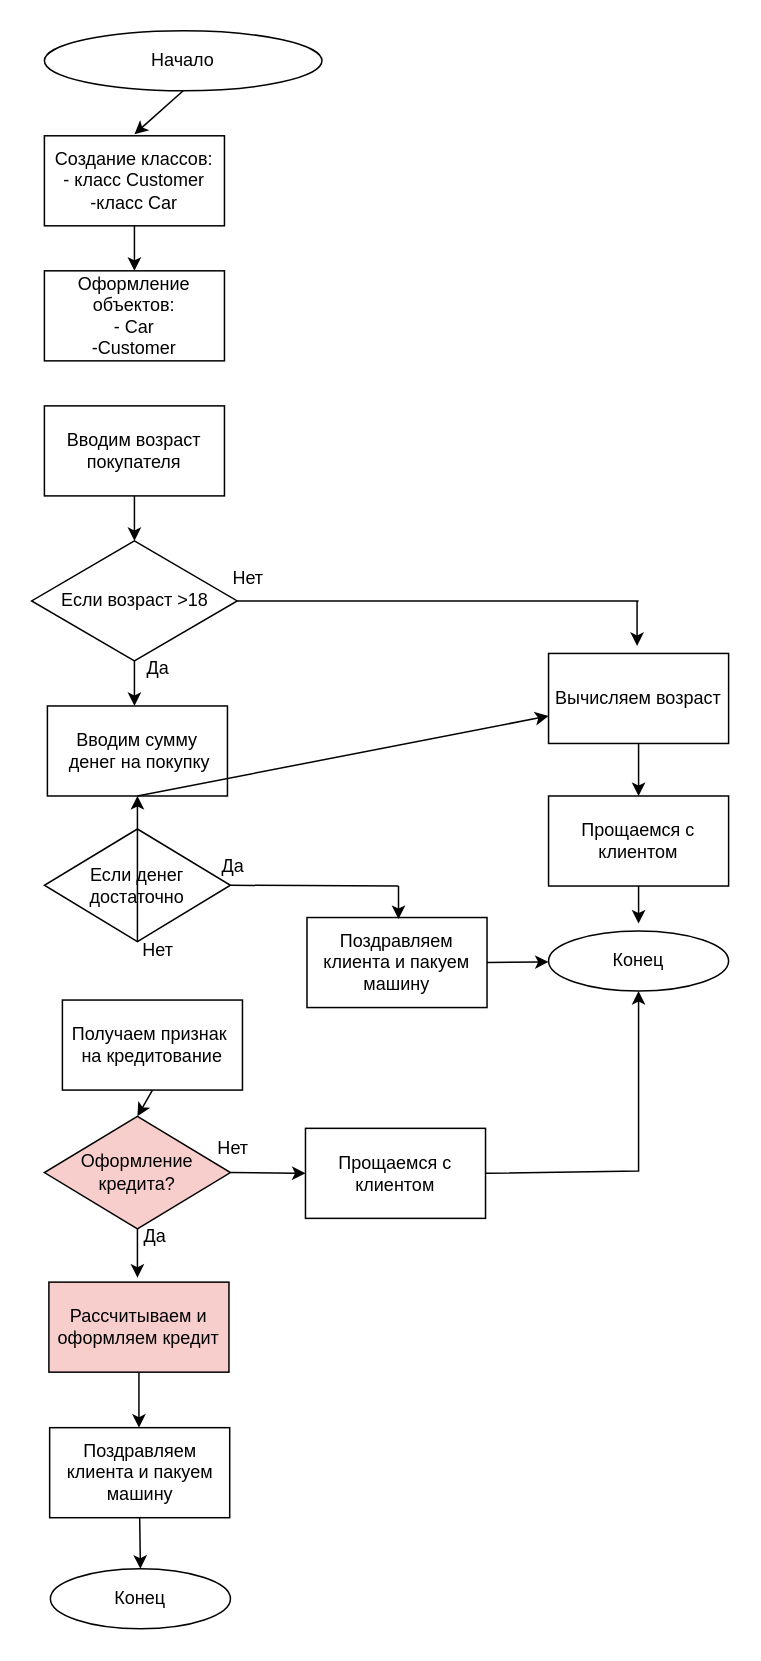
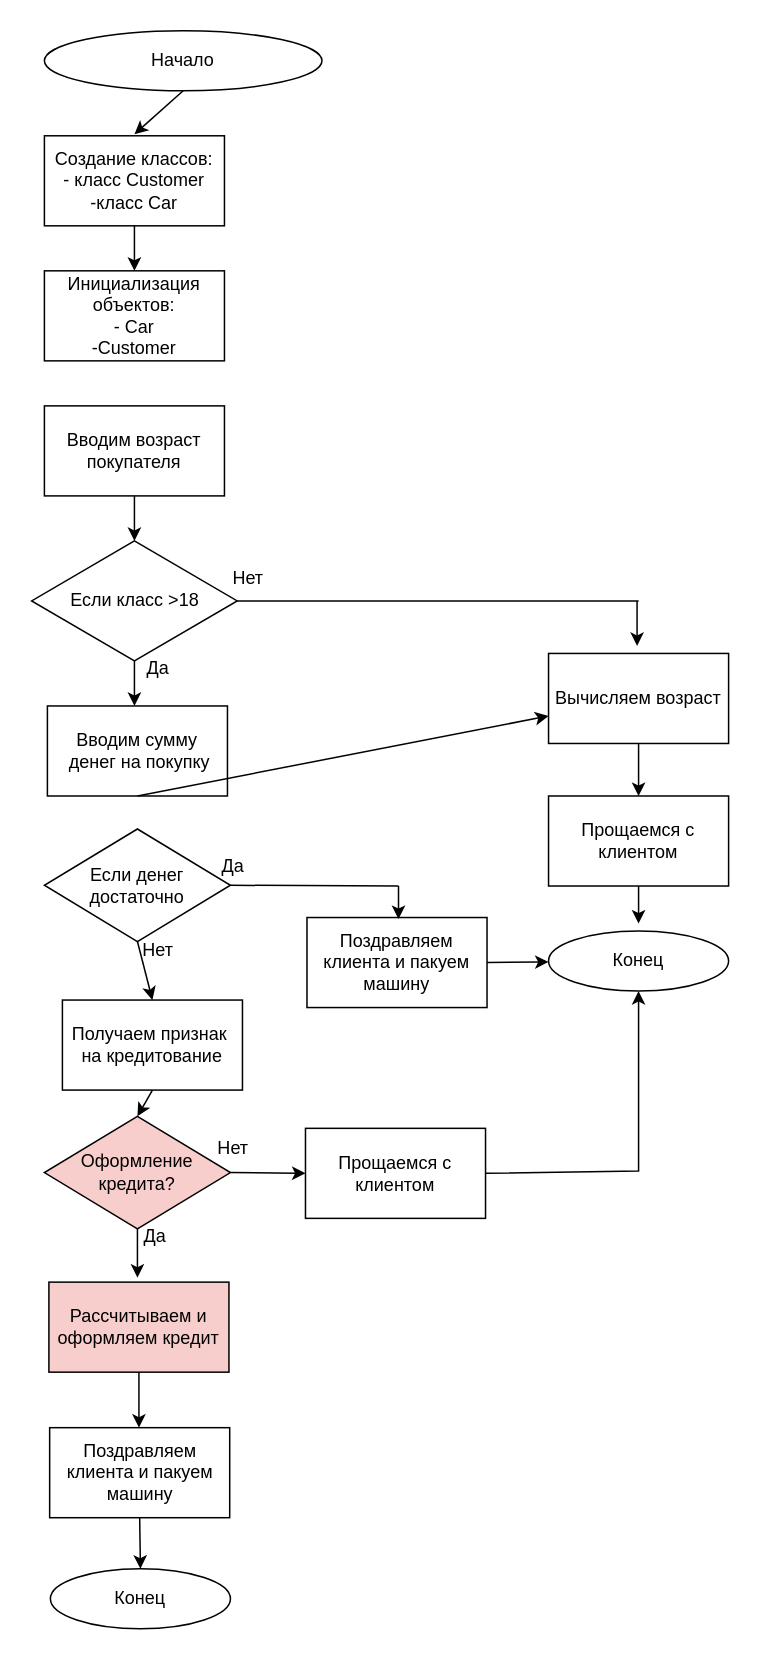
node "Оформление объектов: - Car -Customer": label "Оформление объектов: - Car -Customer" -> "Инициализация объектов: - Car -Customer"
node "Если возраст >18": label "Если возраст >18" -> "Если класс >18"
edge "Если денег достаточно" -> "Вводим сумму денег на покупку": now "Если денег достаточно" -> "Получаем признак на кредитование"
